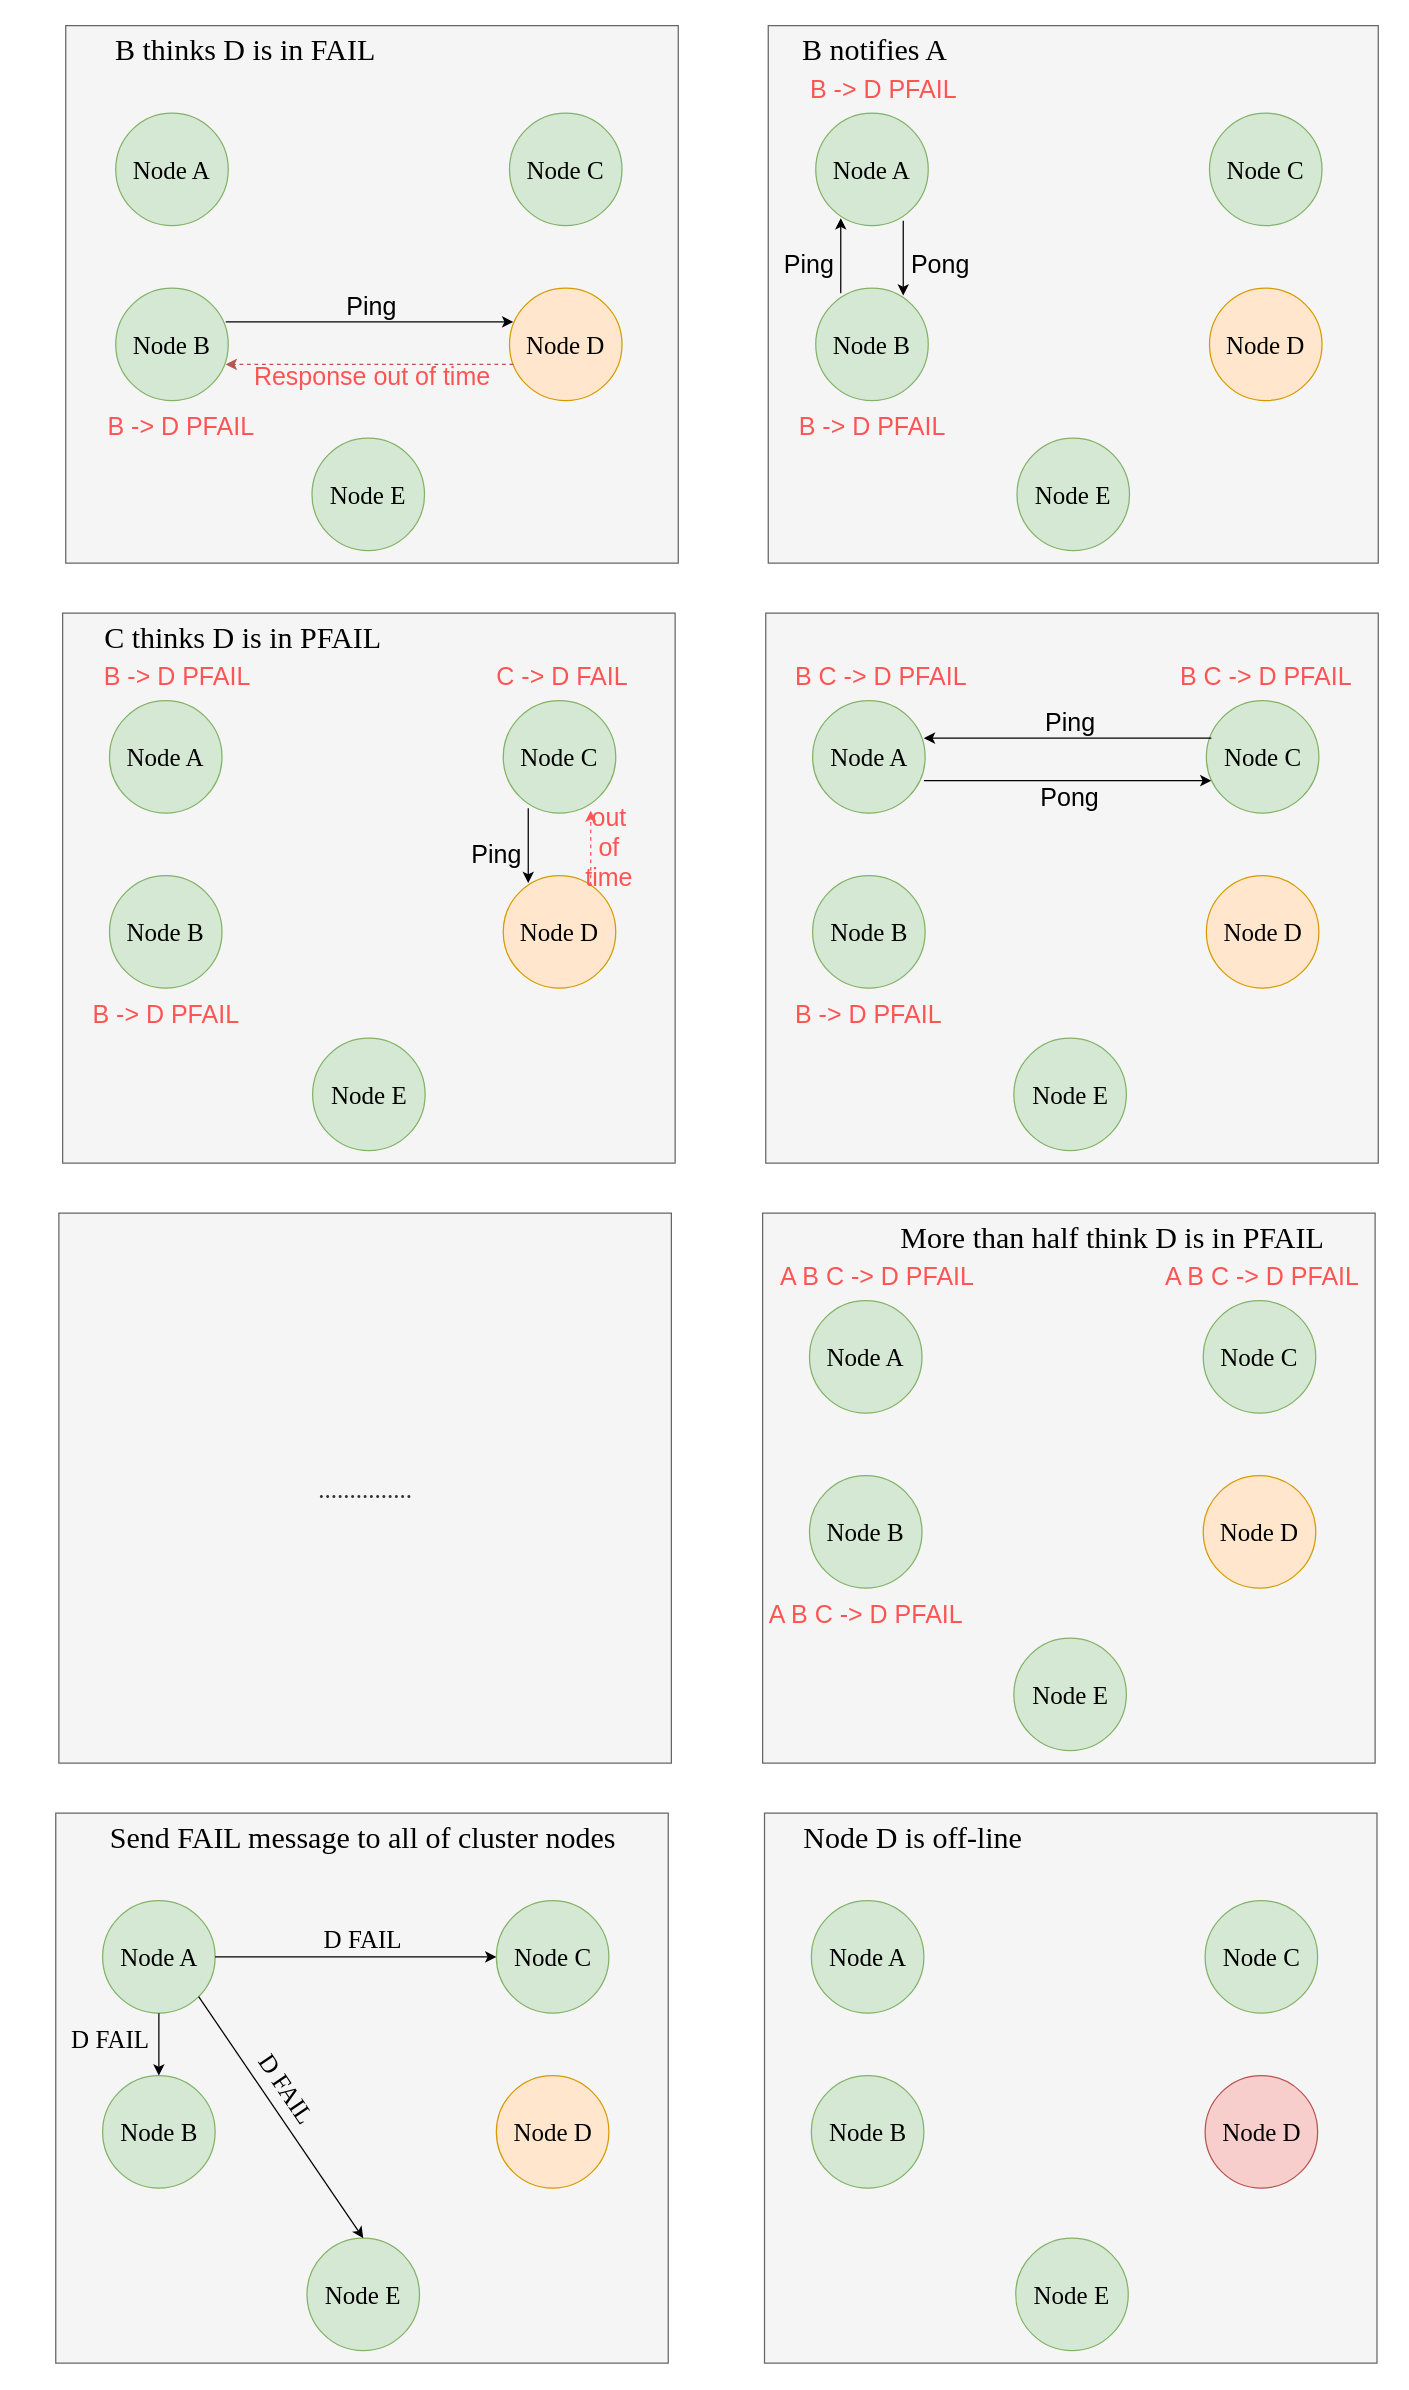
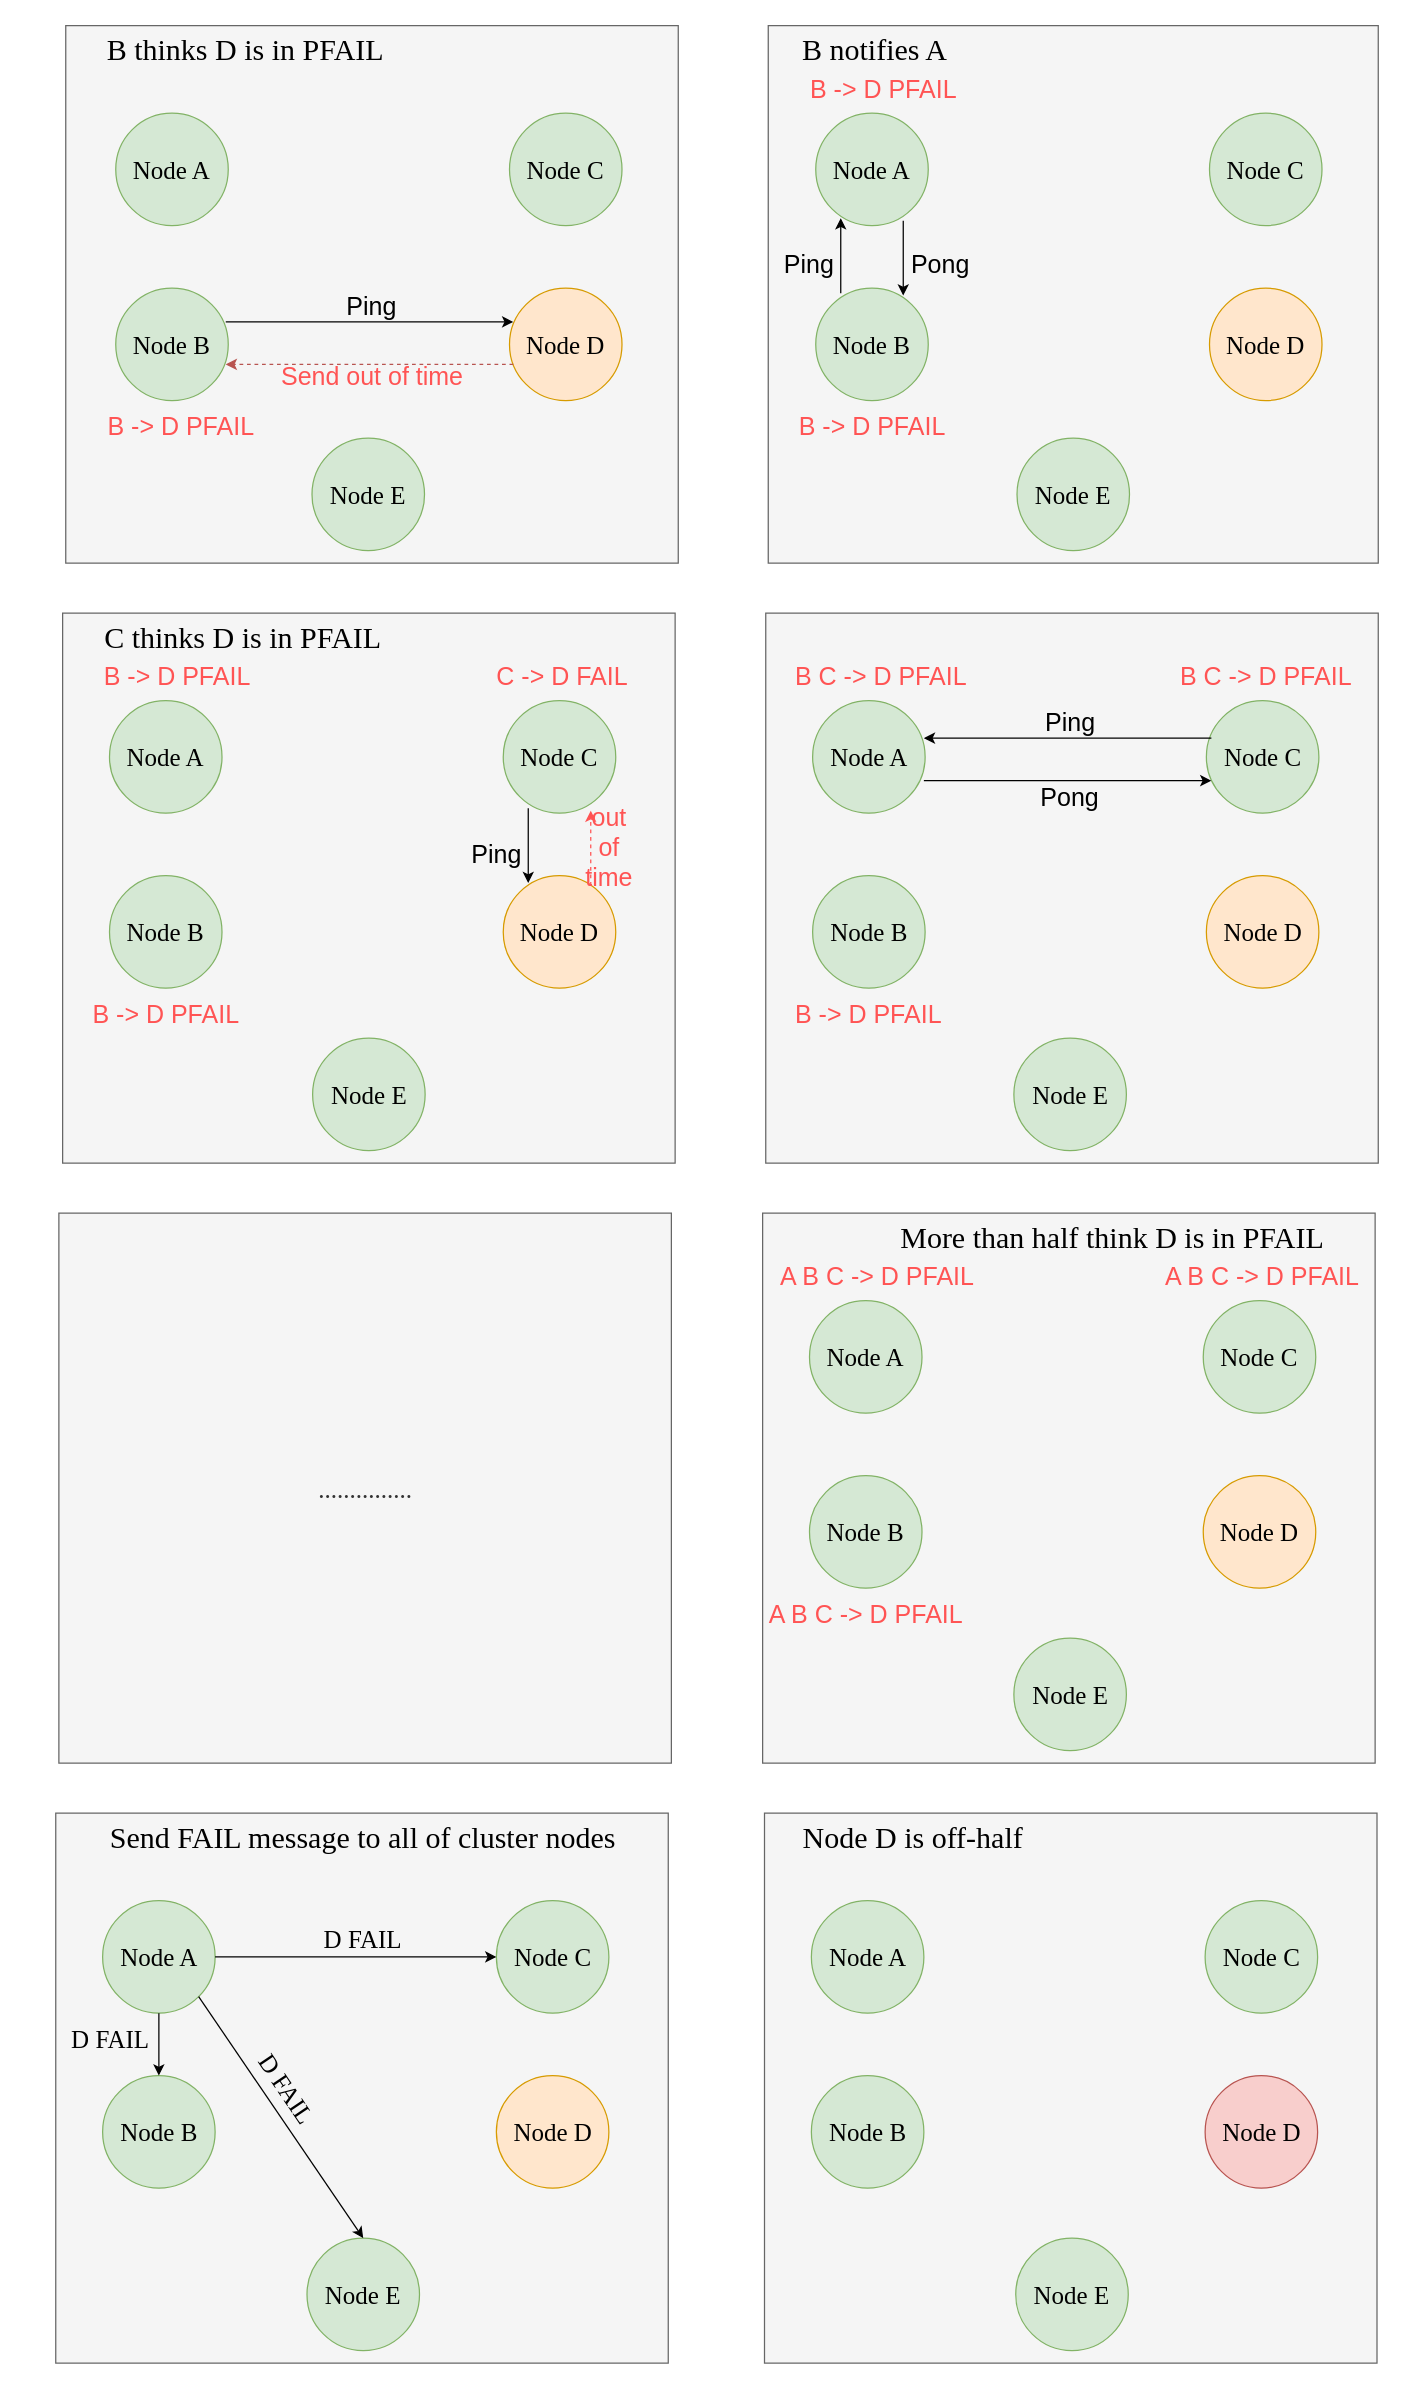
node "B thinks D is in FAIL": label "B thinks D is in FAIL" -> "B thinks D is in PFAIL"
node "Response out of time": label "Response out of time" -> "Send out of time"
node "Node D is off-line": label "Node D is off-line" -> "Node D is off-half"
